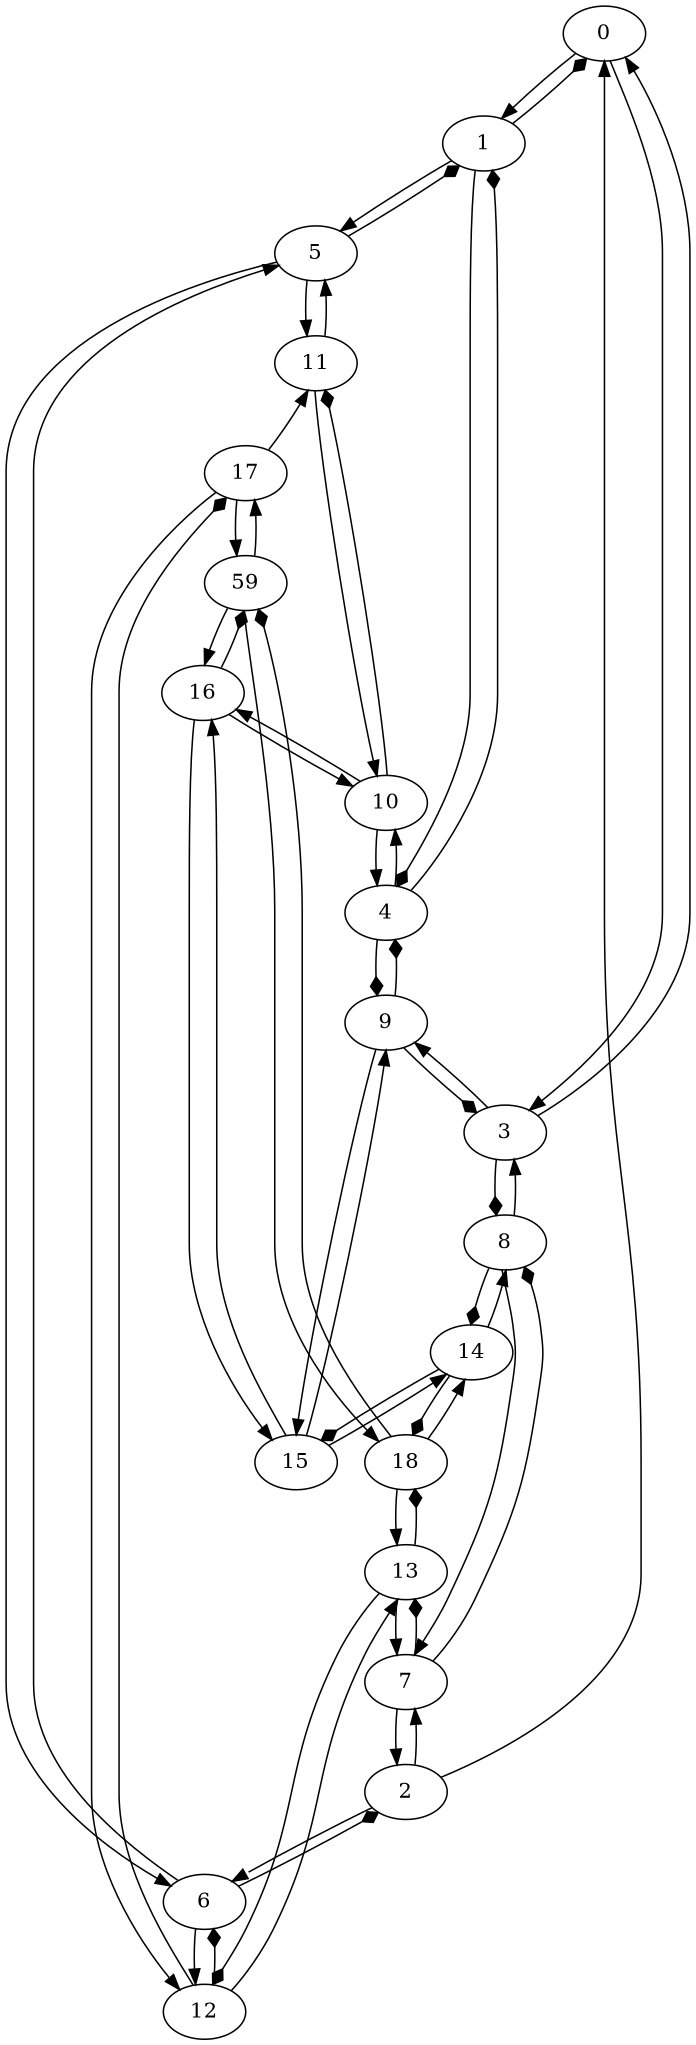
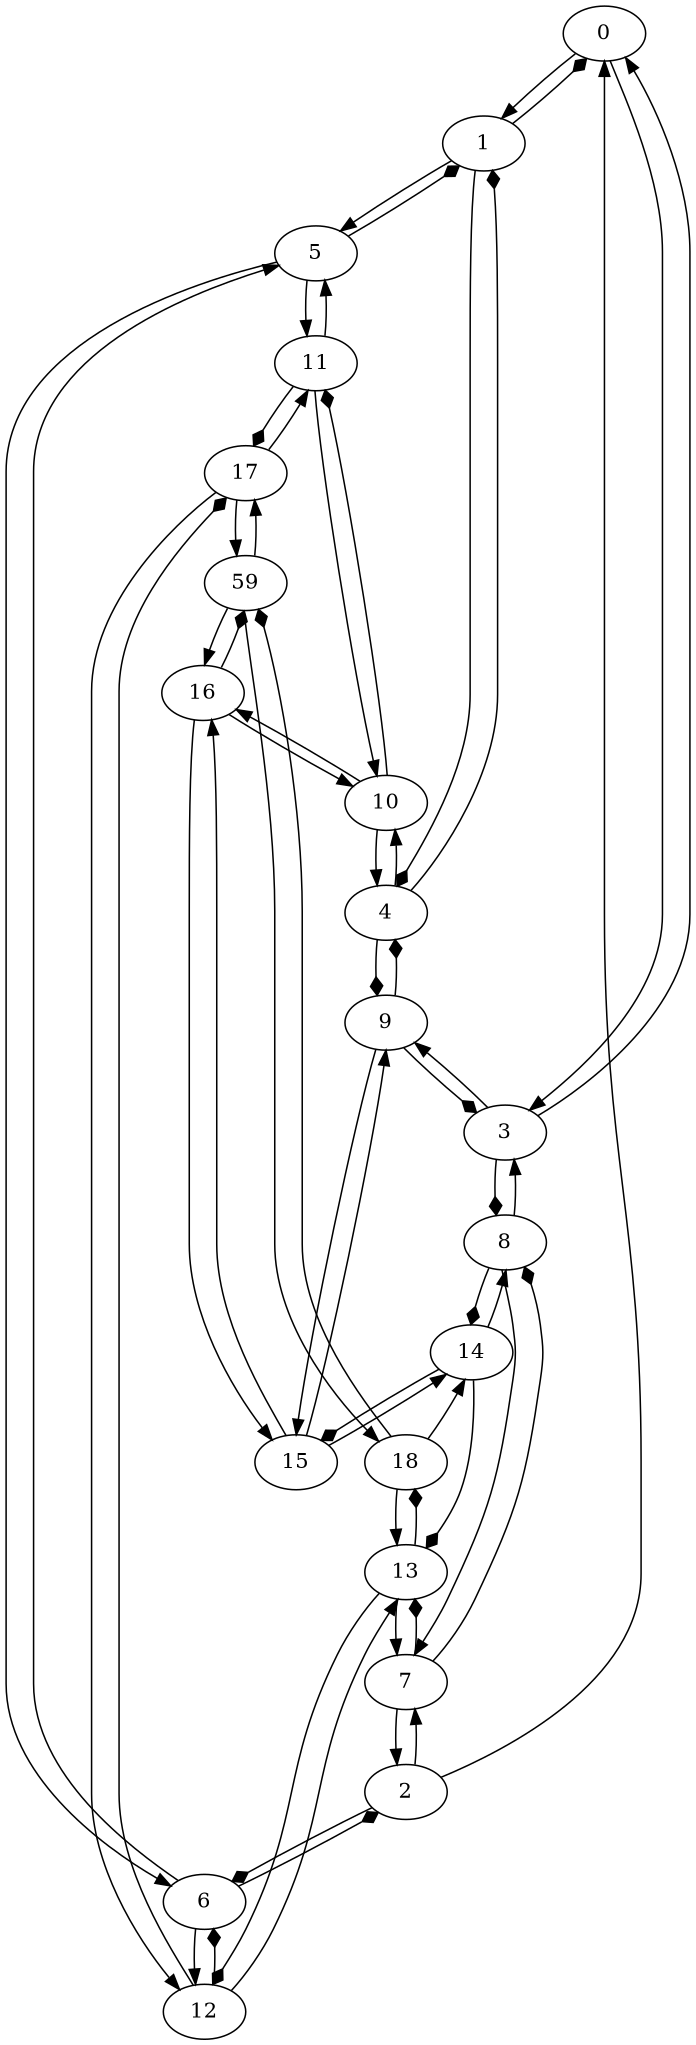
edge "11" -> "17": added
edge "14" -> "18": now "14" -> "13"
edge "2" -> "6": arrowhead normal -> diamond
